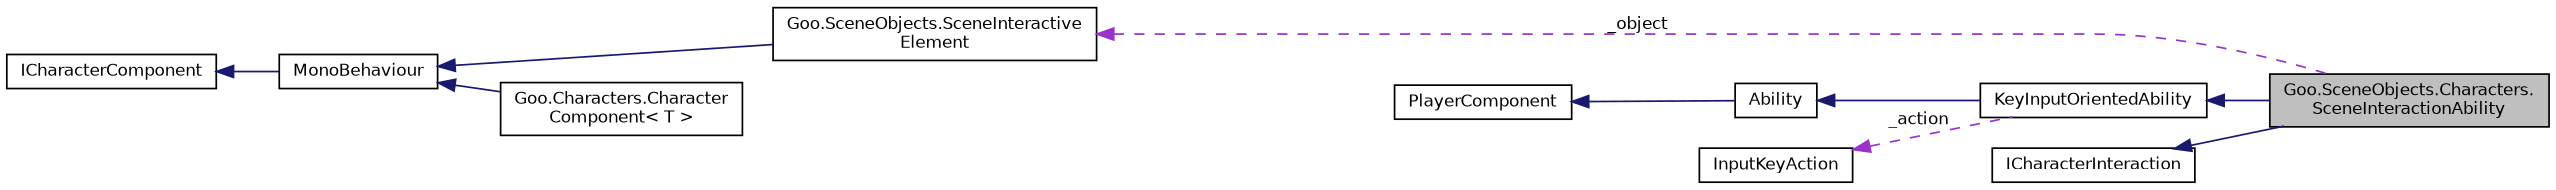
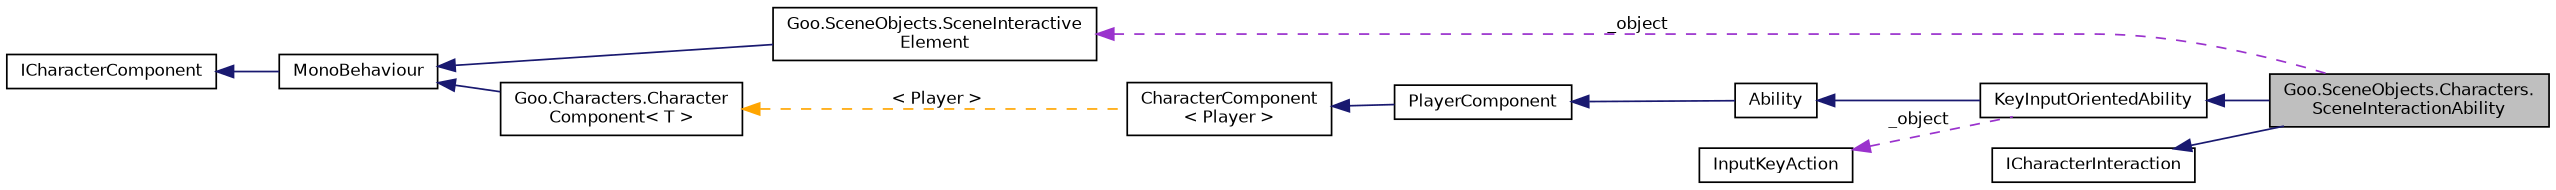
node "CharacterComponent < Player >": added
edge "KeyInputOrientedAbility" -> "InputKeyAction": label " _action" -> " _object"
